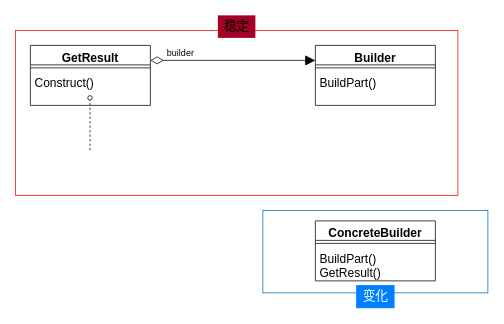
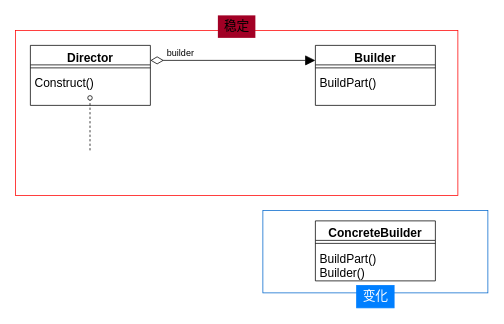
node "GetResult": label "GetResult" -> "Director"
node "BuildPart() GetResult()": label "BuildPart() GetResult()" -> "BuildPart() Builder()"
